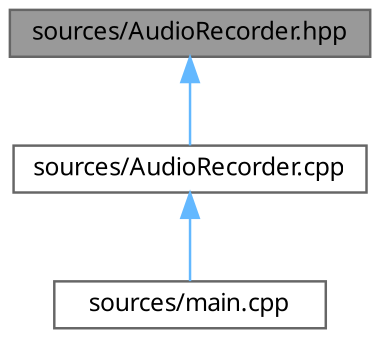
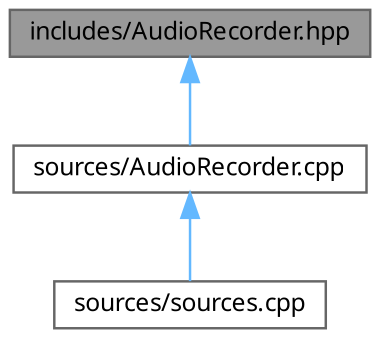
node "sources/AudioRecorder.hpp": label "sources/AudioRecorder.hpp" -> "includes/AudioRecorder.hpp"
node "sources/main.cpp": label "sources/main.cpp" -> "sources/sources.cpp"
